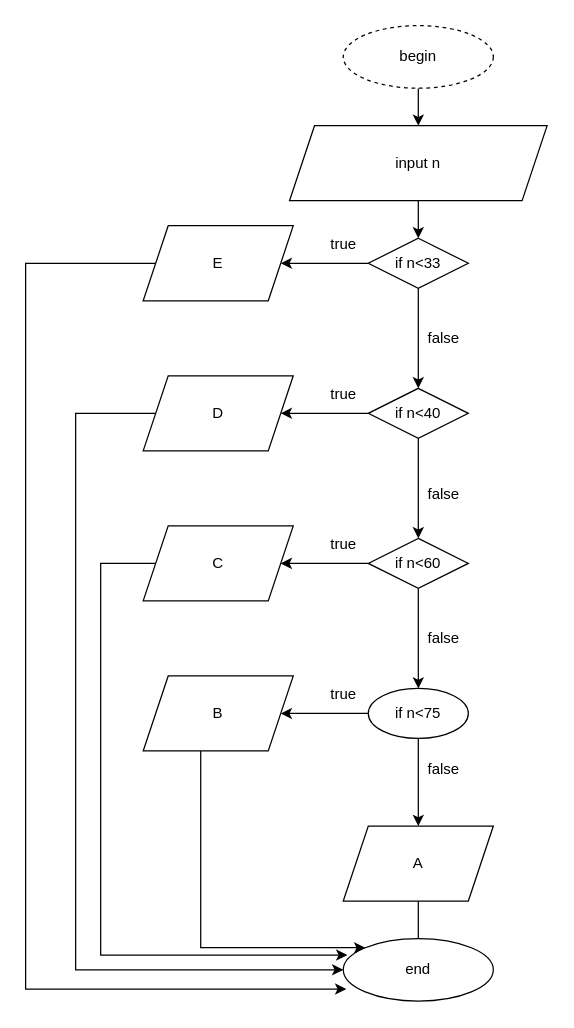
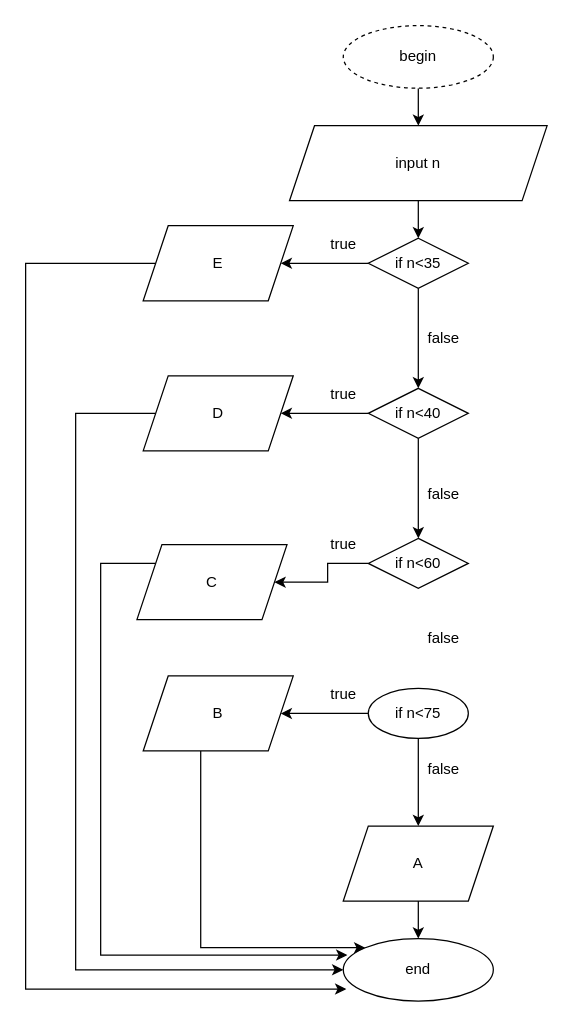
node "if n<33": label "if n<33" -> "if n<35"
node "C": moved (218, 563) -> (212, 582)
edge "if n<60" -> "if n<75": removed
edge "A" -- "end": arrowhead none -> classic
